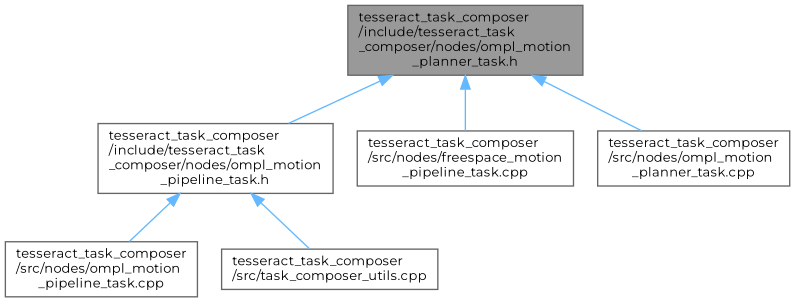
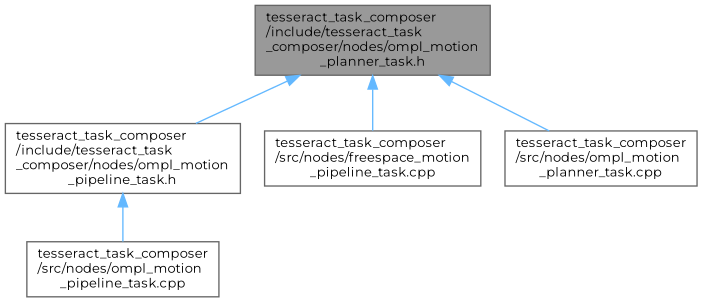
node "tesseract_task_composer /src/task_composer_utils.cpp": removed
